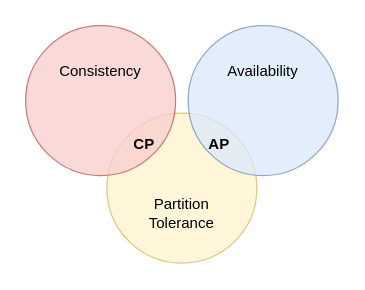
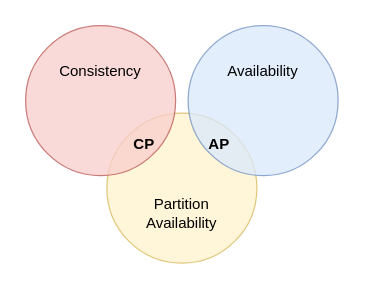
node "PartitionTolerance": label "PartitionTolerance" -> "PartitionAvailability"
